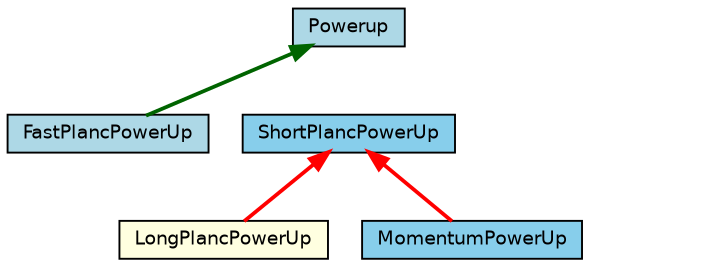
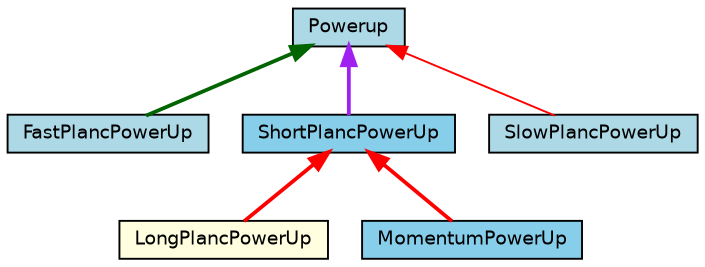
edge "ShortPlancPowerUp" -> "Powerup": added
node "SlowPlancPowerUp": added
